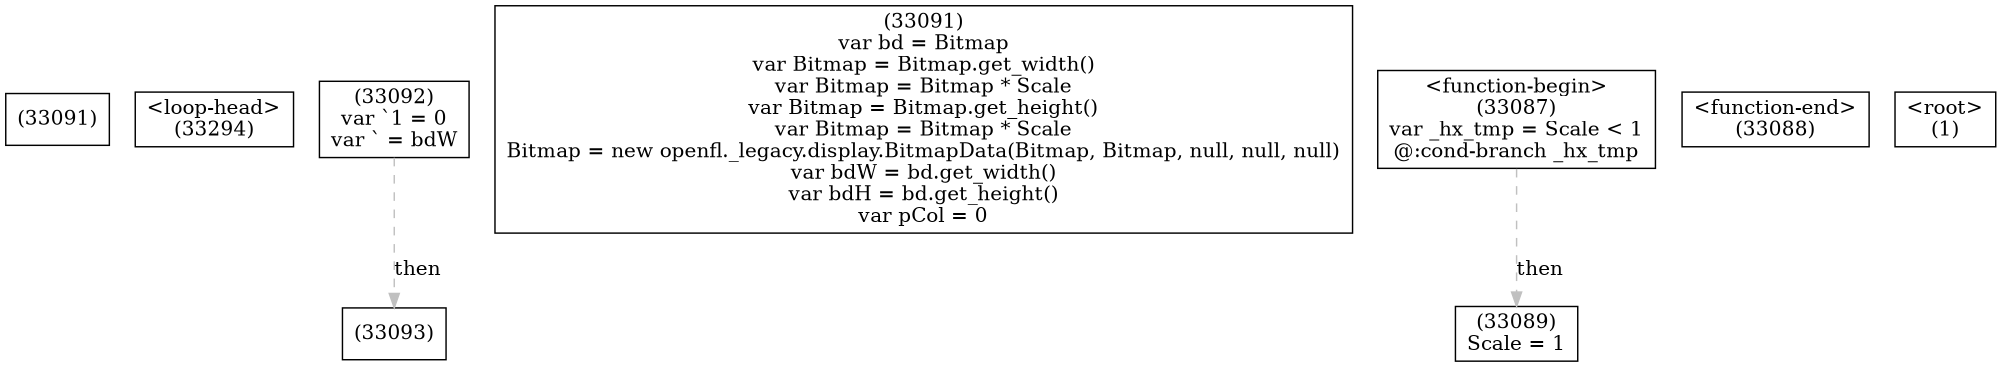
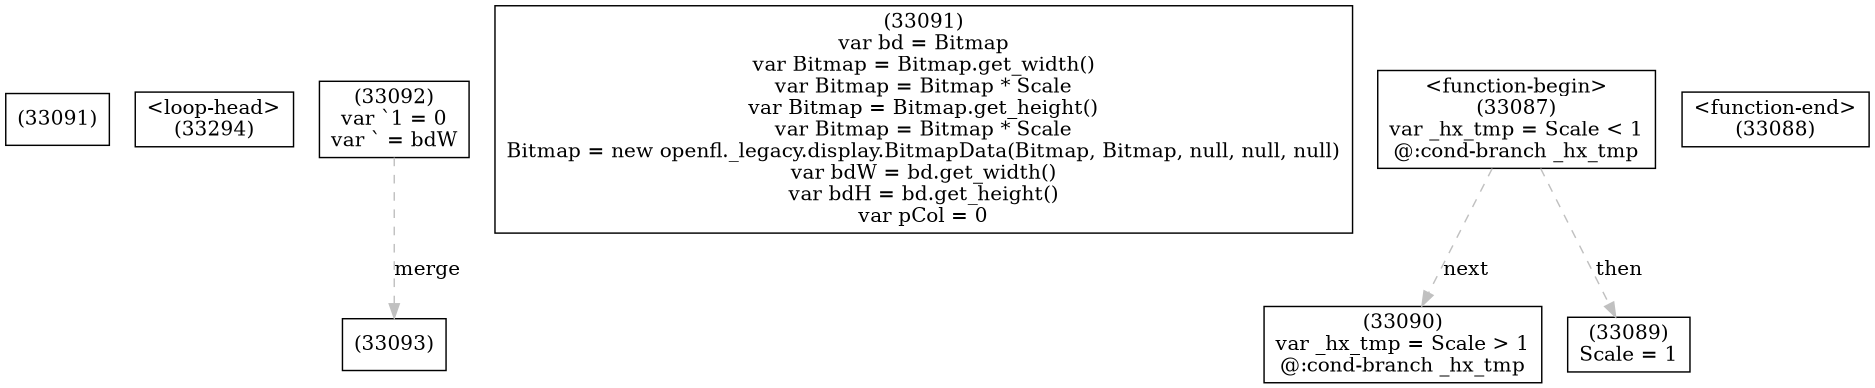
node "<root> (1)": removed
edge "(33092) var `1 = 0 var ` = bdW" -> "(33093)": label "then" -> "merge"
node "(33090) var _hx_tmp = Scale > 1 @:cond-branch _hx_tmp": added
